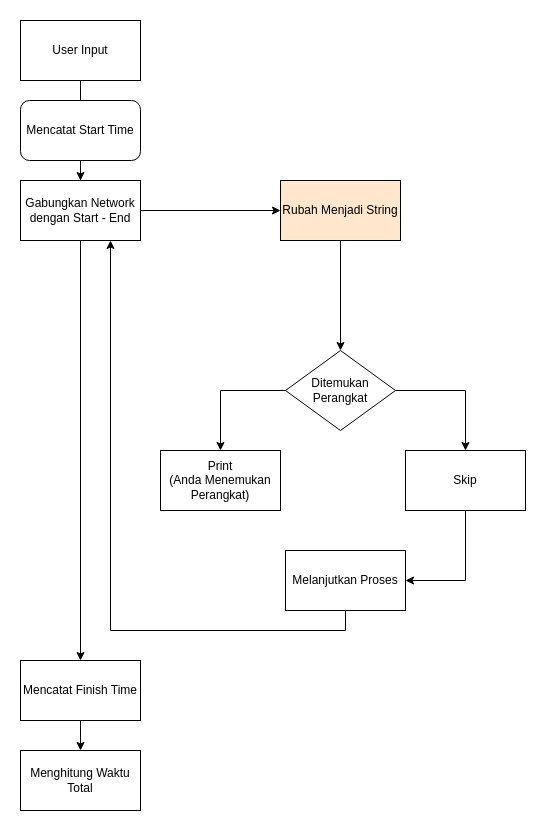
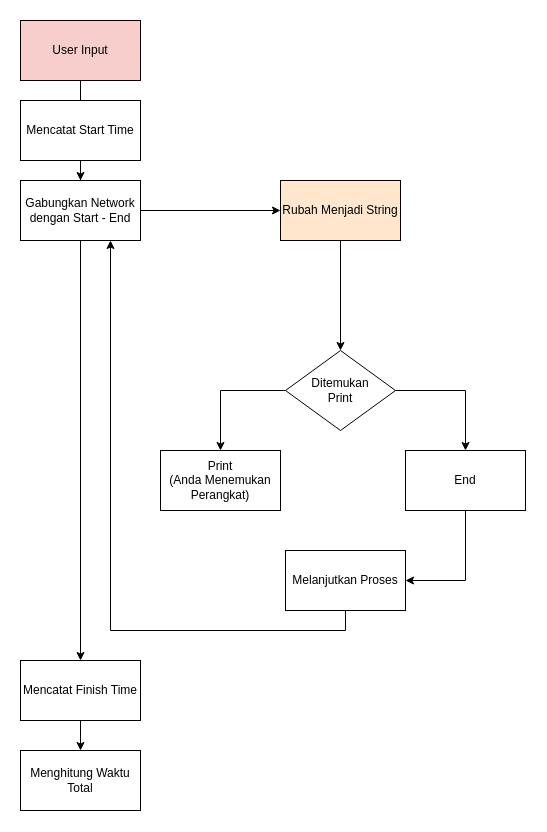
node "User Input": fillcolor #ffffff -> #f8cecc
node "Mencatat Start Time": shape rounded rectangle -> rectangle
node "Ditemukan Perangkat": label "Ditemukan Perangkat" -> "Ditemukan Print"
node "Skip": label "Skip" -> "End"
